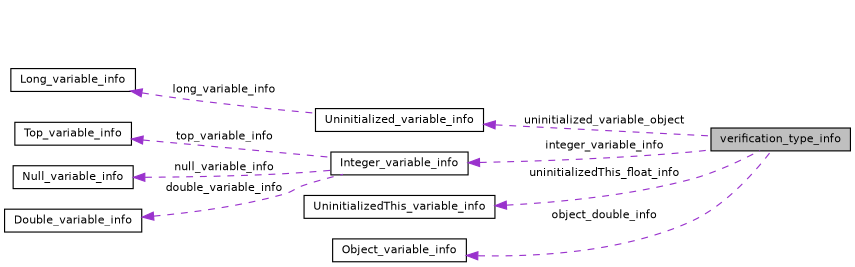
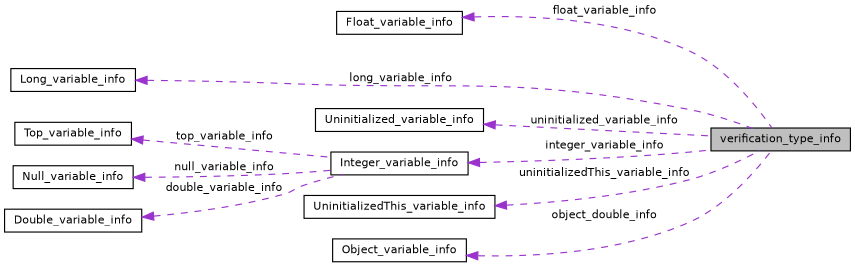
node "Float_variable_info": added
edge "Uninitialized_variable_info" -> "Long_variable_info": now "verification_type_info" -> "Long_variable_info"
edge "verification_type_info" -> "Uninitialized_variable_info": label " uninitialized_variable_object" -> " uninitialized_variable_info"
edge "verification_type_info" -> "UninitializedThis_variable_info": label " uninitializedThis_float_info" -> " uninitializedThis_variable_info"
